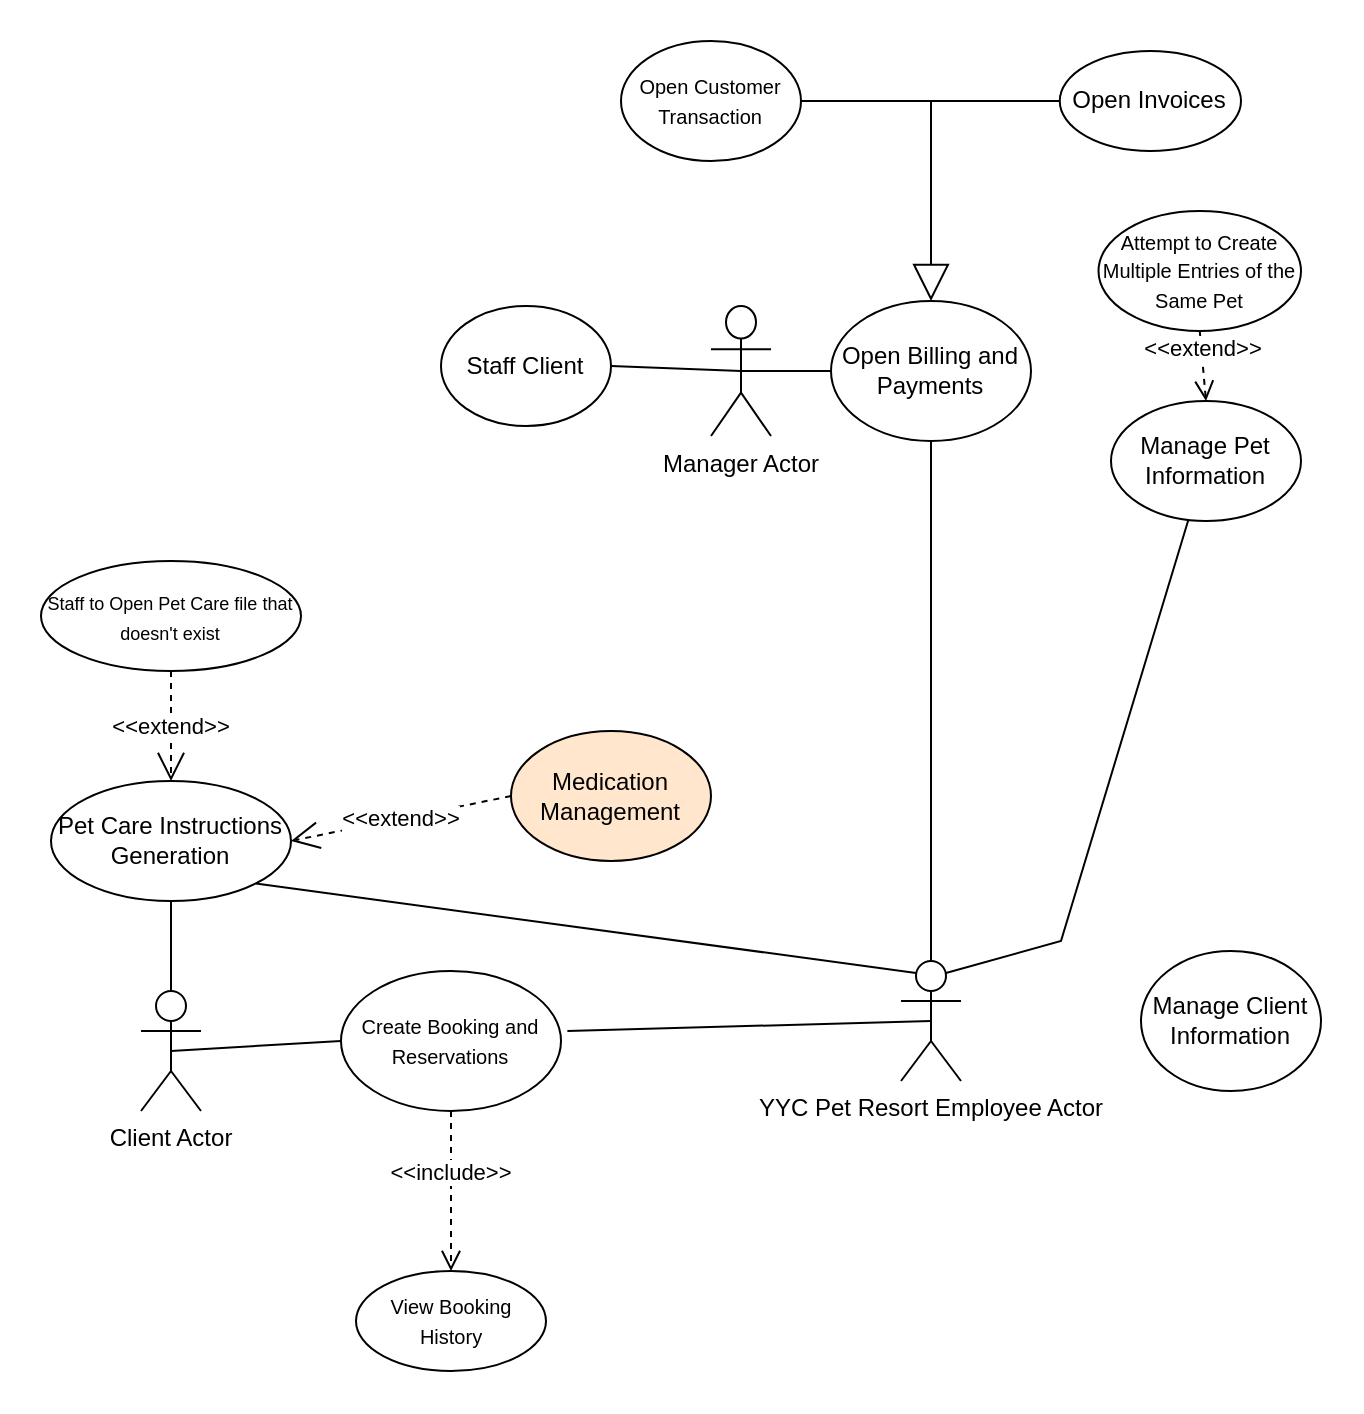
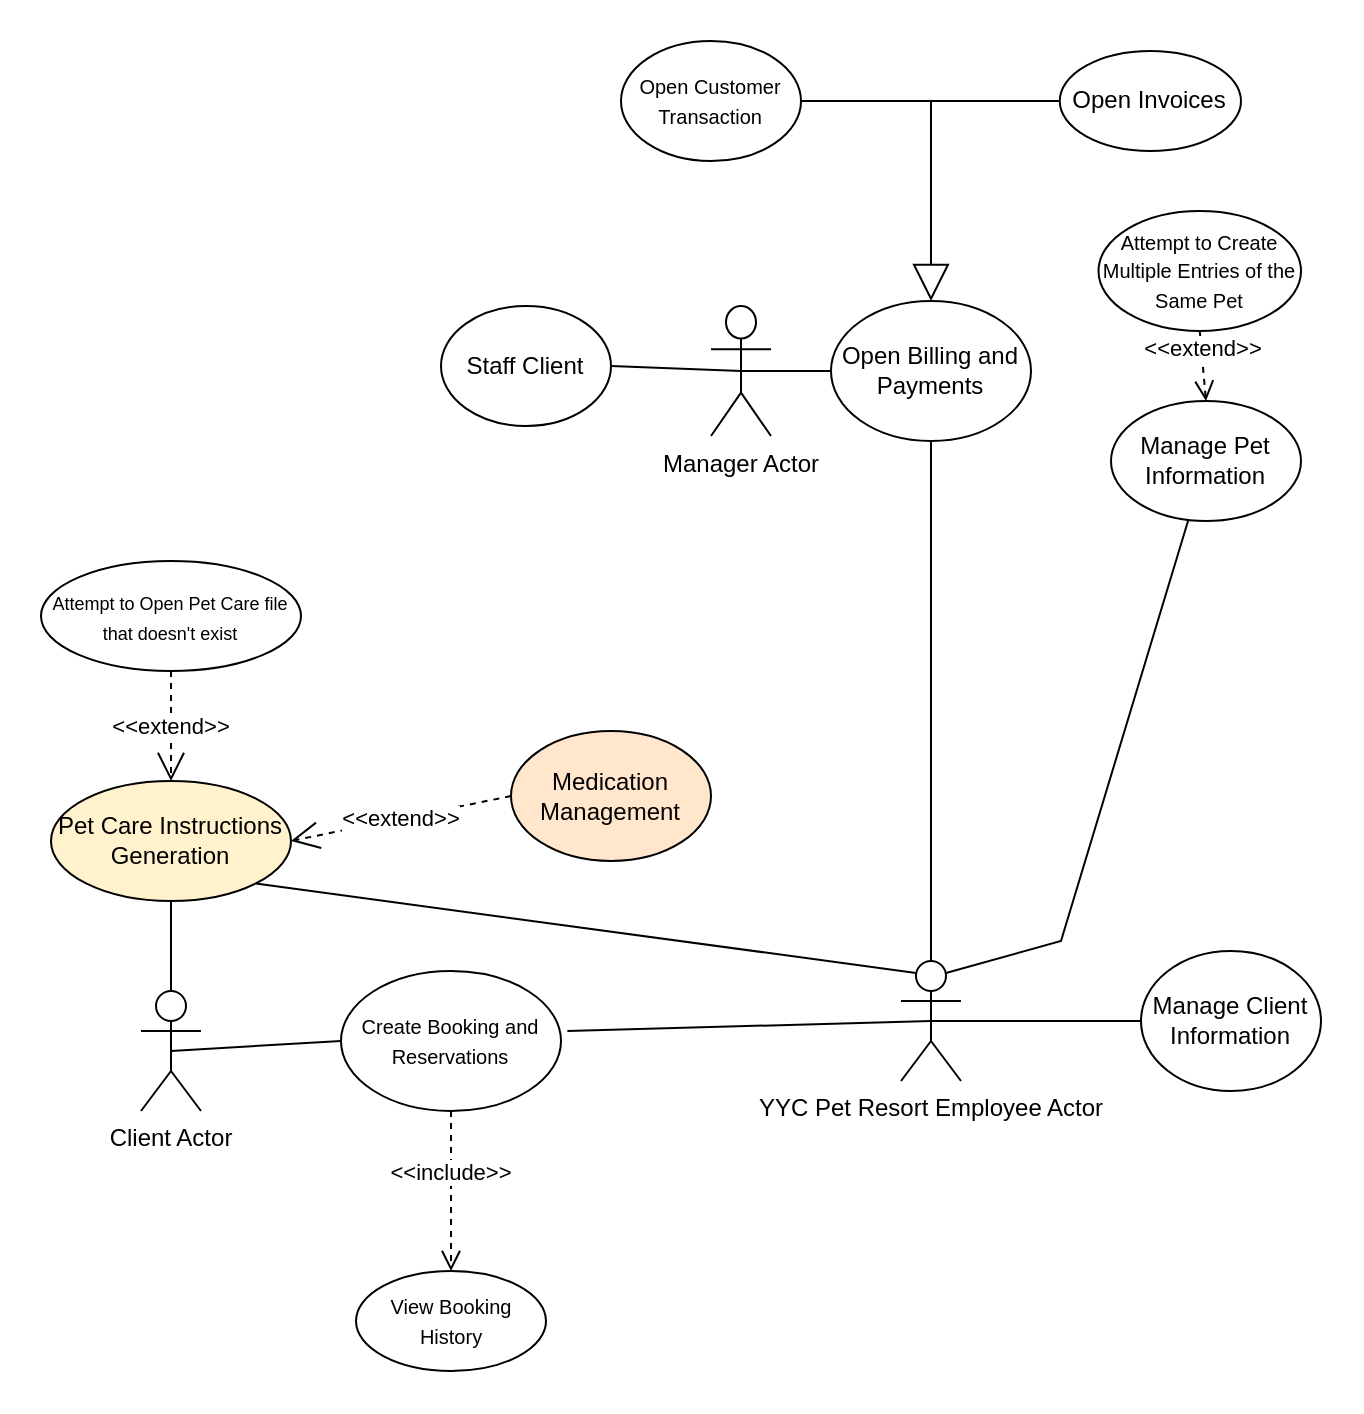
node "Staff to Open Pet Care file that doesn't exist": label "Staff to Open Pet Care file that doesn't exist" -> "Attempt to Open Pet Care file that doesn't exist"
node "Pet Care Instructions Generation": fillcolor #ffffff -> #fff2cc
edge "YYC Pet Resort Employee Actor" -- "Manage Client Information": added
